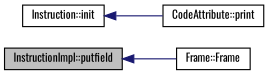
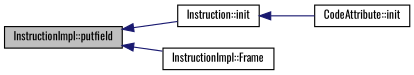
node "CodeAttribute::print": label "CodeAttribute::print" -> "CodeAttribute::init"
edge "Instruction::init" -> "InstructionImpl::putfield": added
node "Frame::Frame": label "Frame::Frame" -> "InstructionImpl::Frame"
